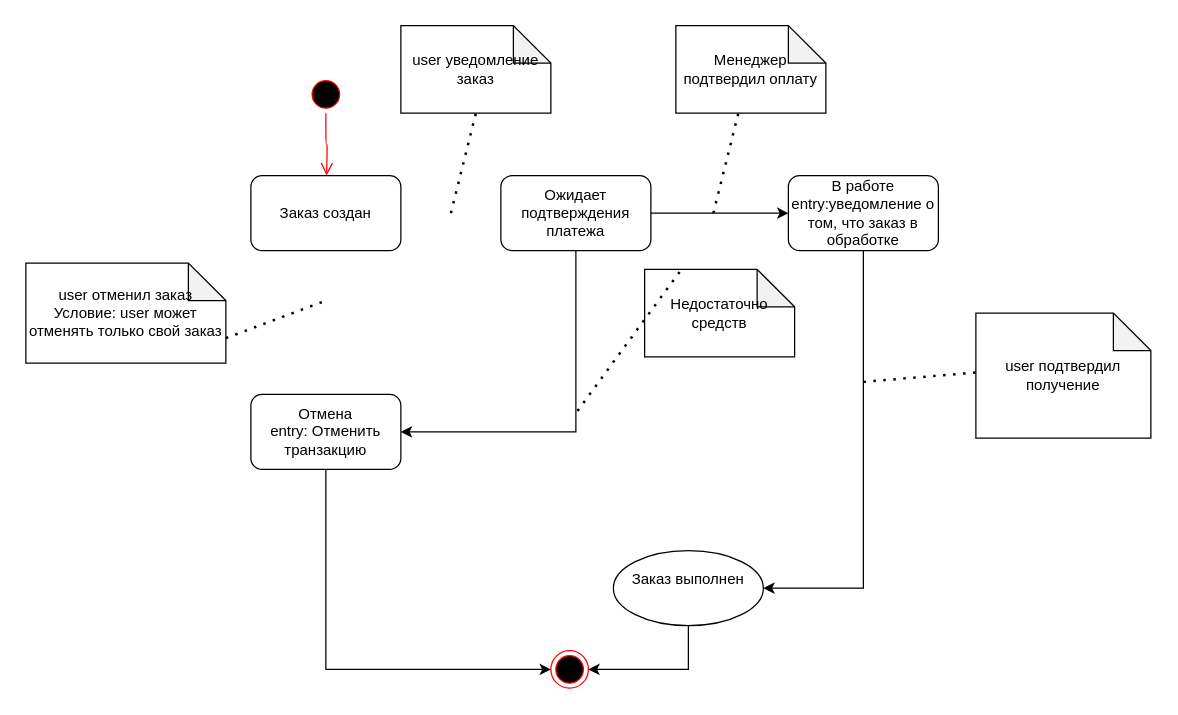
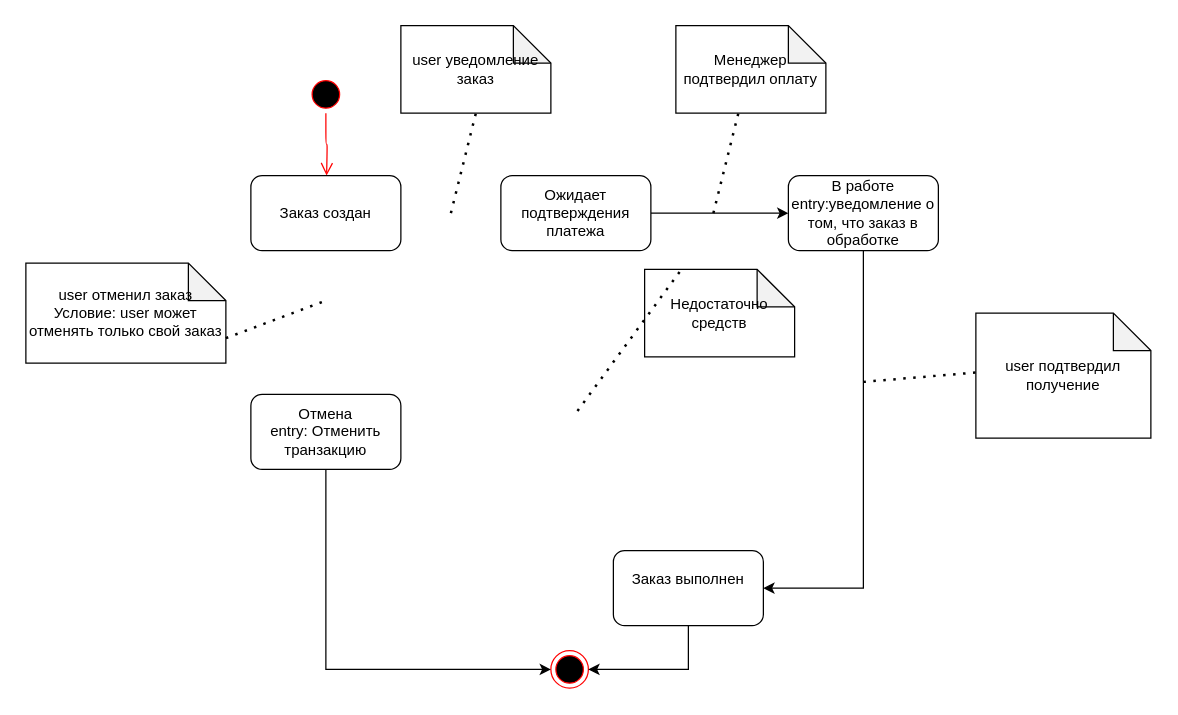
edge "Ожидает подтверждения платежа" -> "Отмена entry: Отменить транзакцию": removed
node "Заказ выполнен": shape ellipse -> rounded rectangle
